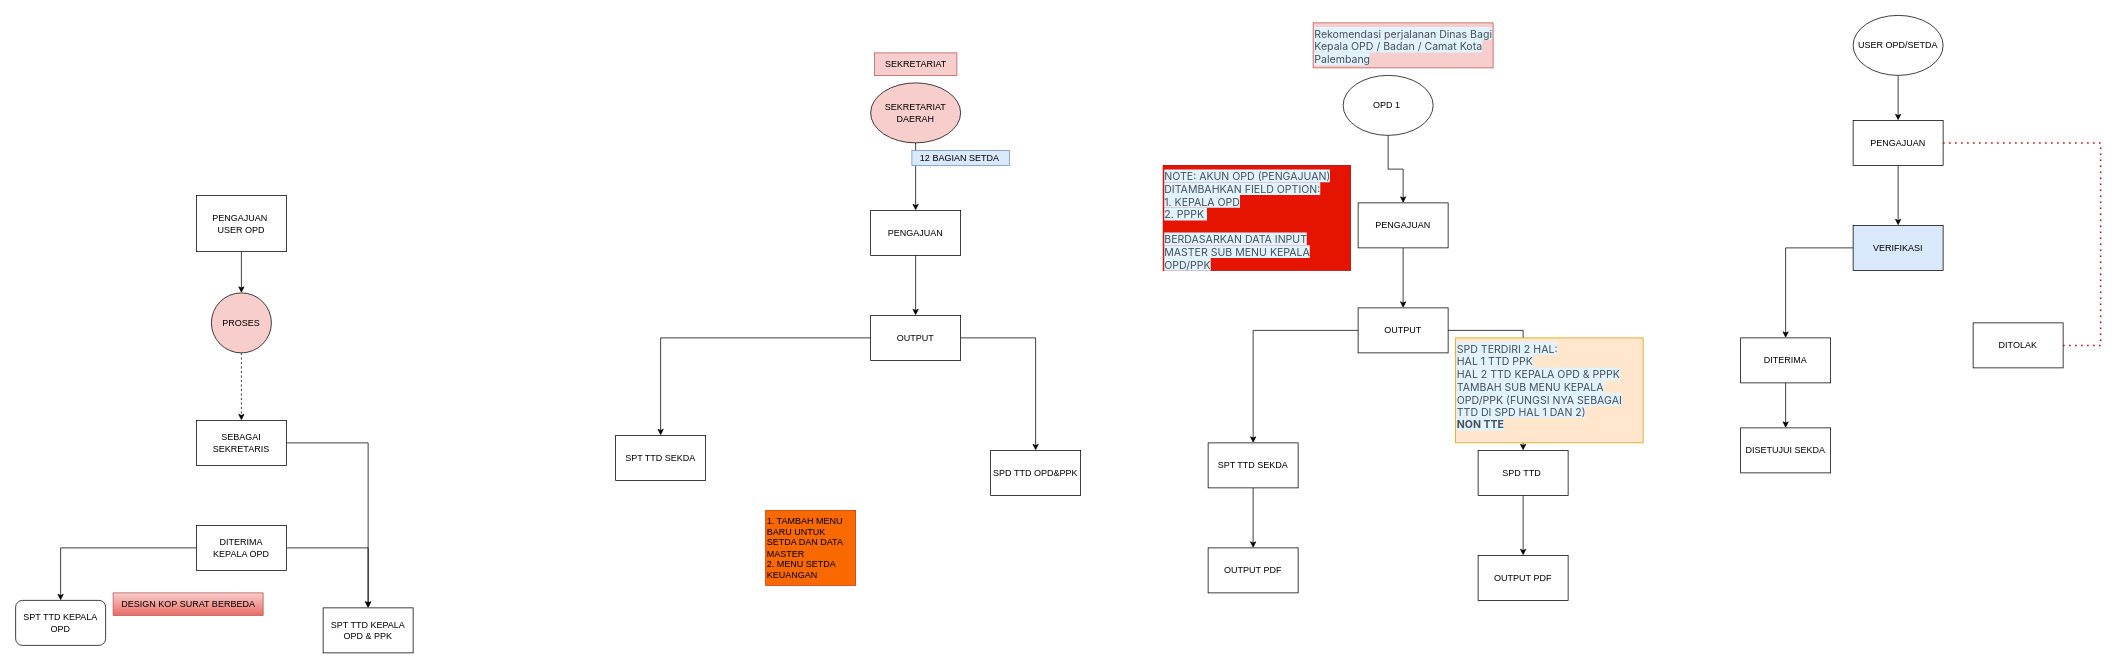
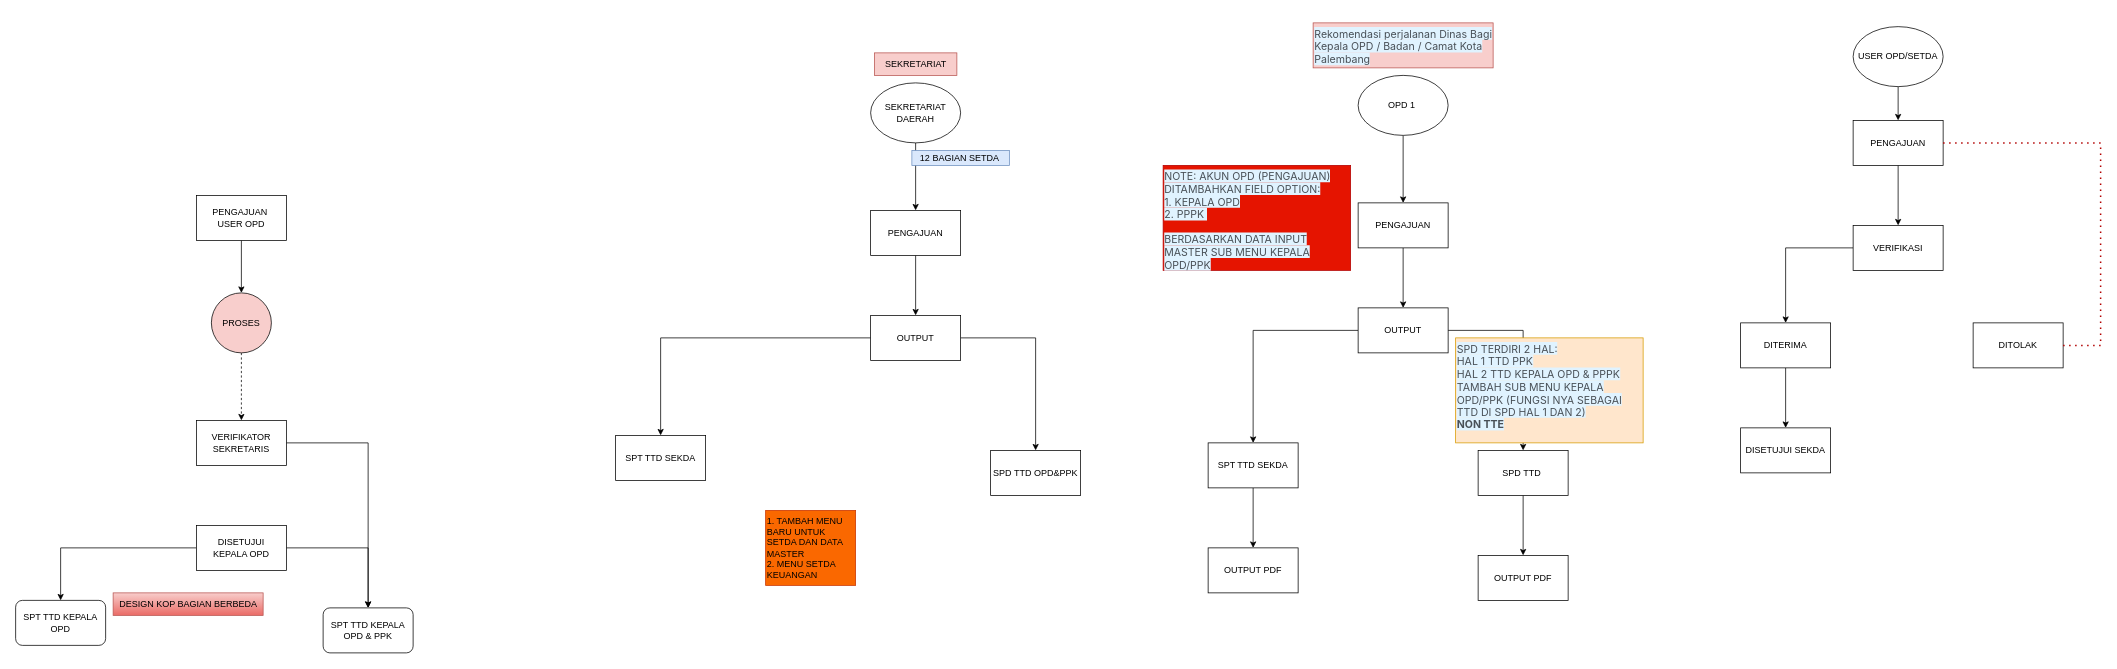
node "USER OPD/SETDA": moved (1898, 45) -> (1898, 57)
node "OPD 1": moved (1388, 105) -> (1403, 105)
node "SEKRETARIAT DAERAH": fillcolor #f8cecc -> #ffffff
node "PENGAJUAN USER OPD": size 90x56 -> 90x45
node "VERIFIKASI": fillcolor #dae8fc -> #ffffff
node "DITERIMA": moved (1785, 360) -> (1785, 345)
node "SEBAGAI SEKRETARIS": label "SEBAGAI SEKRETARIS" -> "VERIFIKATOR SEKRETARIS"
node "DITERIMA KEPALA OPD": label "DITERIMA KEPALA OPD" -> "DISETUJUI KEPALA OPD"
node "DESIGN KOP SURAT BERBEDA": label "DESIGN KOP SURAT BERBEDA" -> "DESIGN KOP BAGIAN BERBEDA"
node "SPT TTD KEPALA OPD & PPK": shape rectangle -> rounded rectangle
